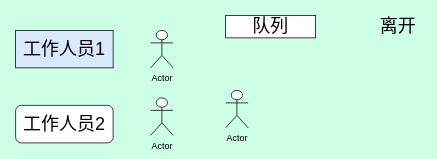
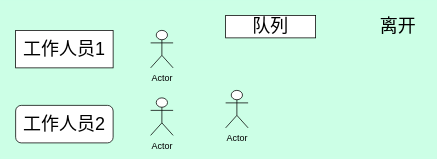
node "工作人员1": fillcolor #dae8fc -> #ffffff
